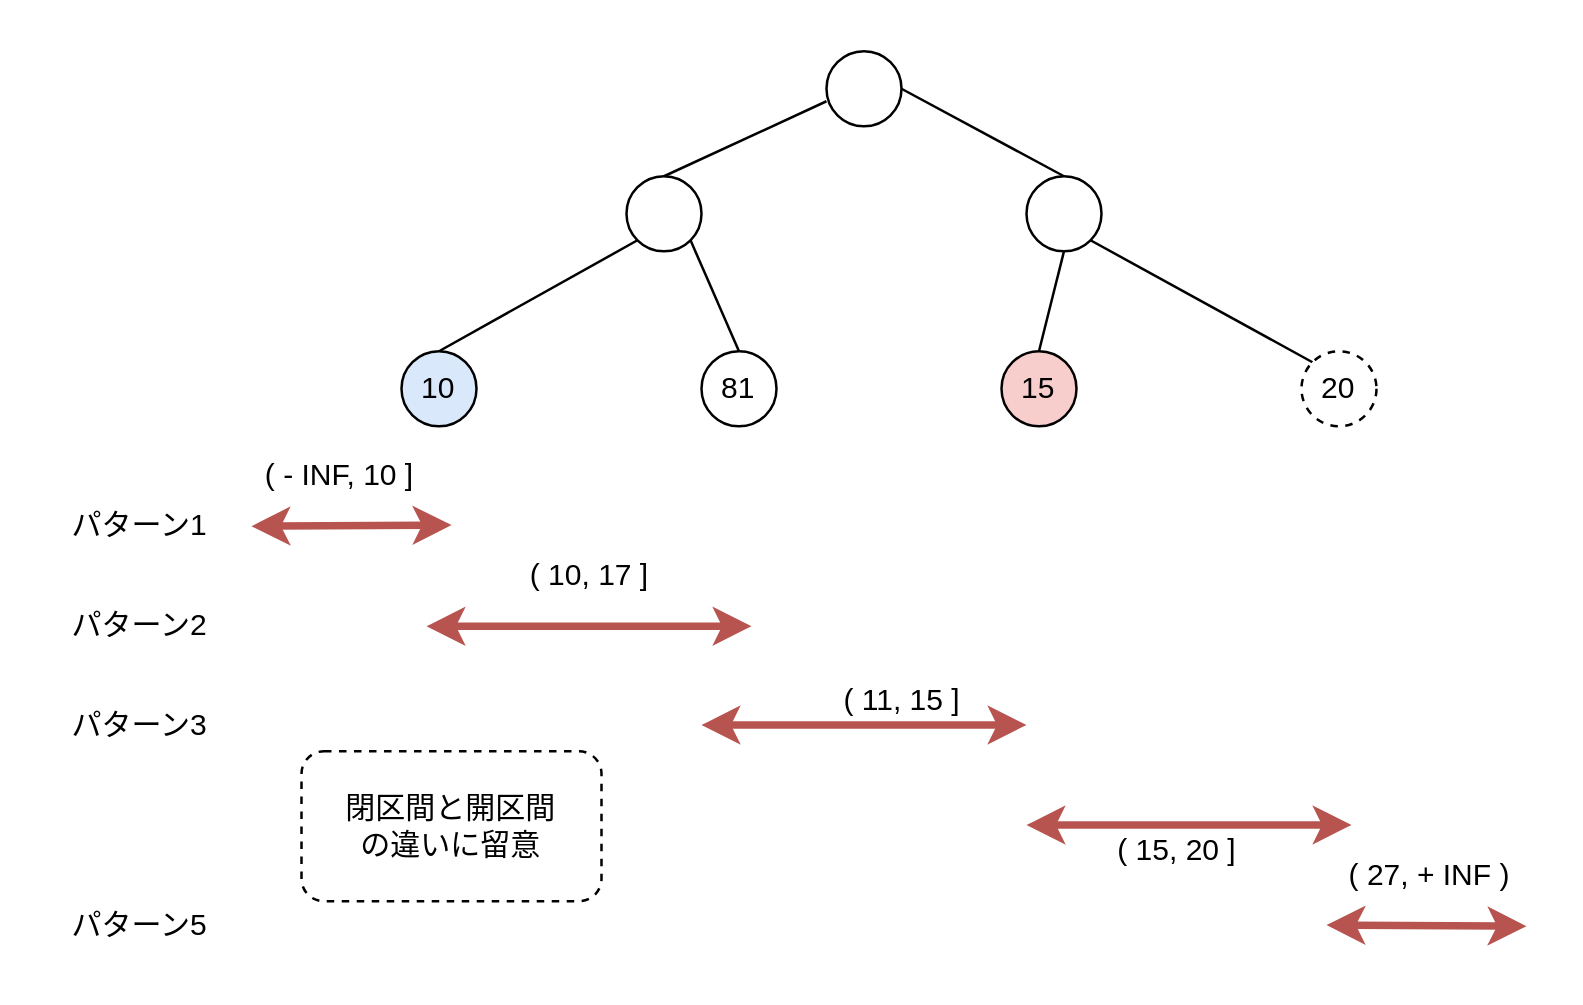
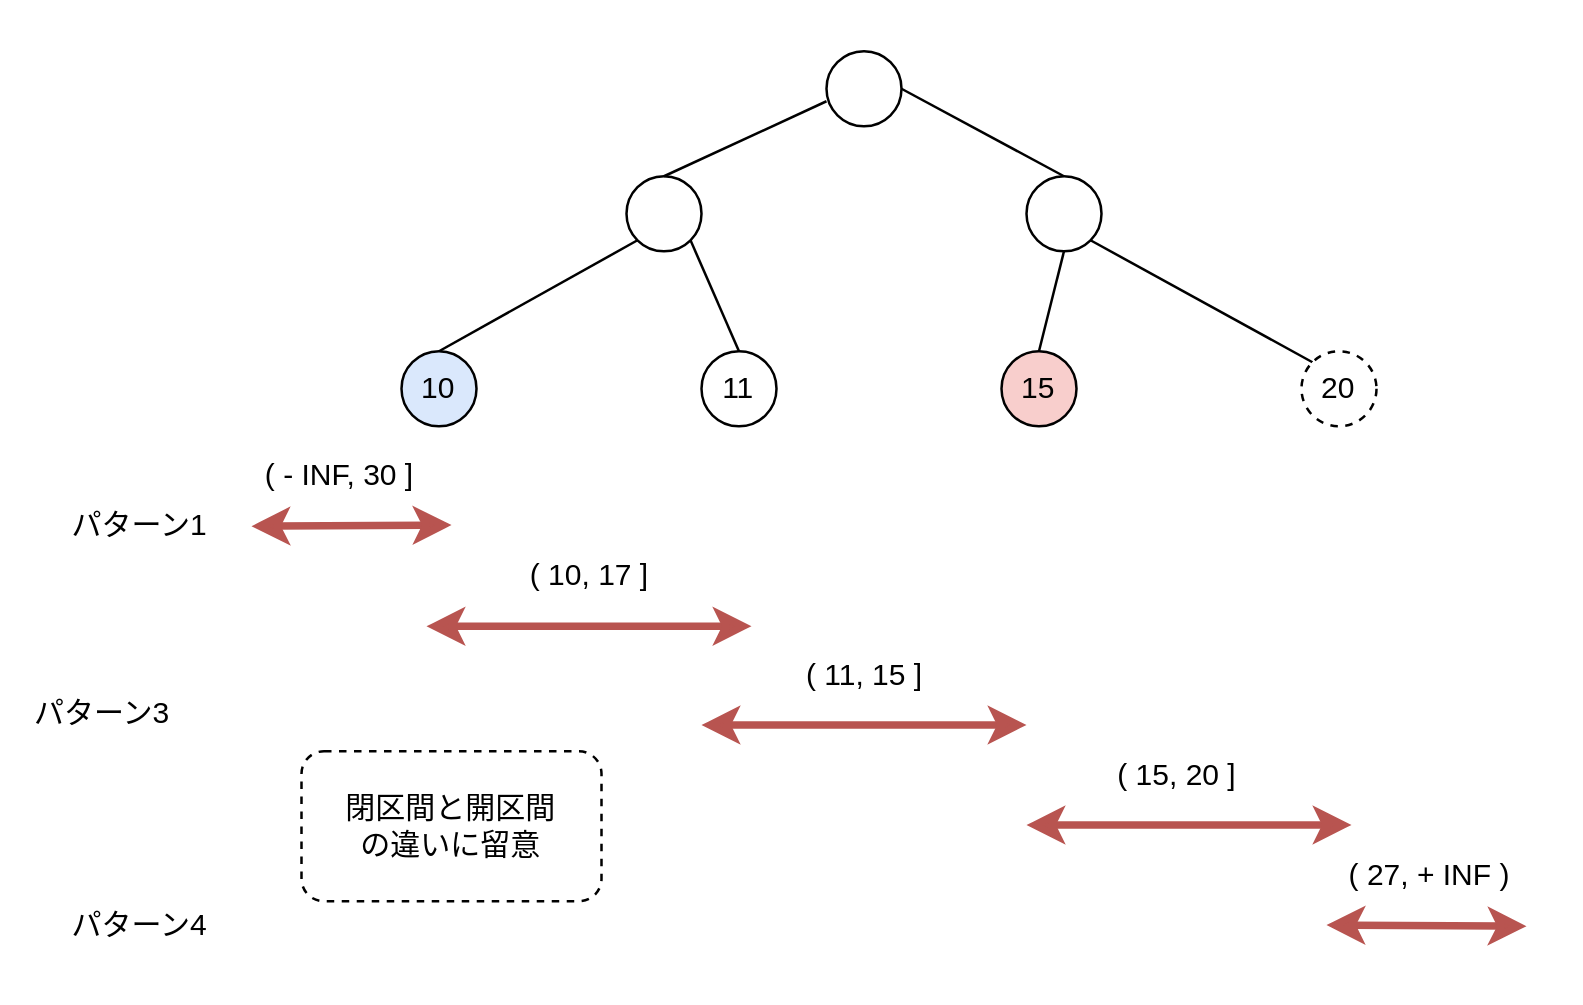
node "81": label "81" -> "11"
node "( - INF, 10 ]": label "( - INF, 10 ]" -> "( - INF, 30 ]"
node "パターン2": removed
node "( 11, 15 ]": moved (901, 701) -> (864, 676)
node "パターン3": moved (139, 726) -> (101, 714)
node "( 15, 20 ]": moved (1176, 851) -> (1176, 776)
node "パターン5": label "パターン5" -> "パターン4"
